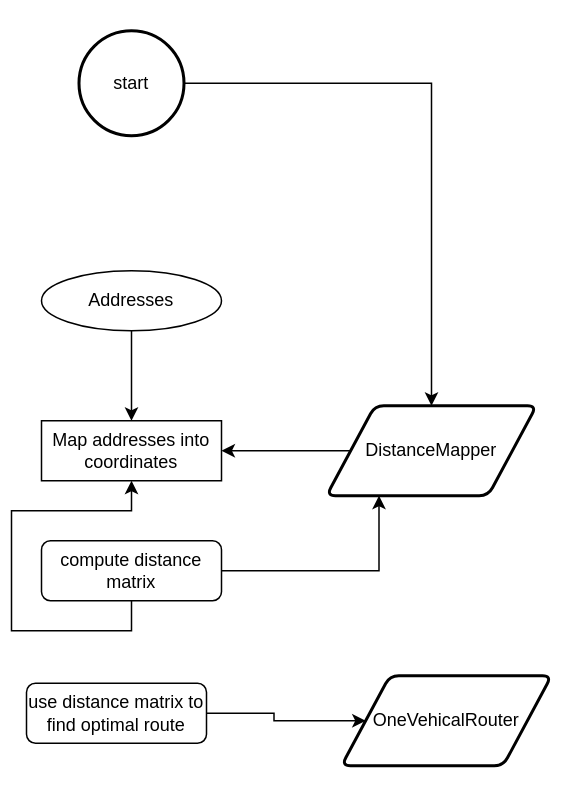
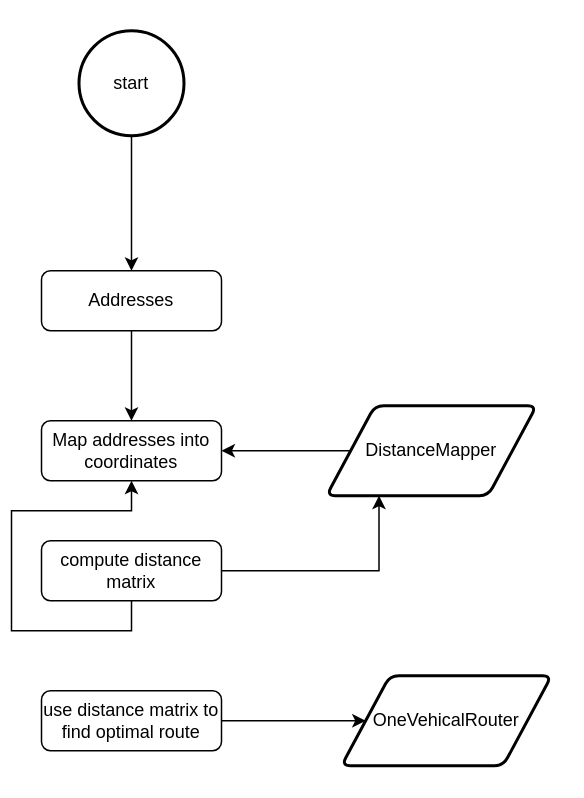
edge "start" -> "DistanceMapper": now "start" -> "Addresses"
node "Addresses": shape ellipse -> rounded rectangle
node "Map addresses into coordinates": shape rectangle -> rounded rectangle
node "use distance matrix to find optimal route": moved (116, 713) -> (131, 721)
